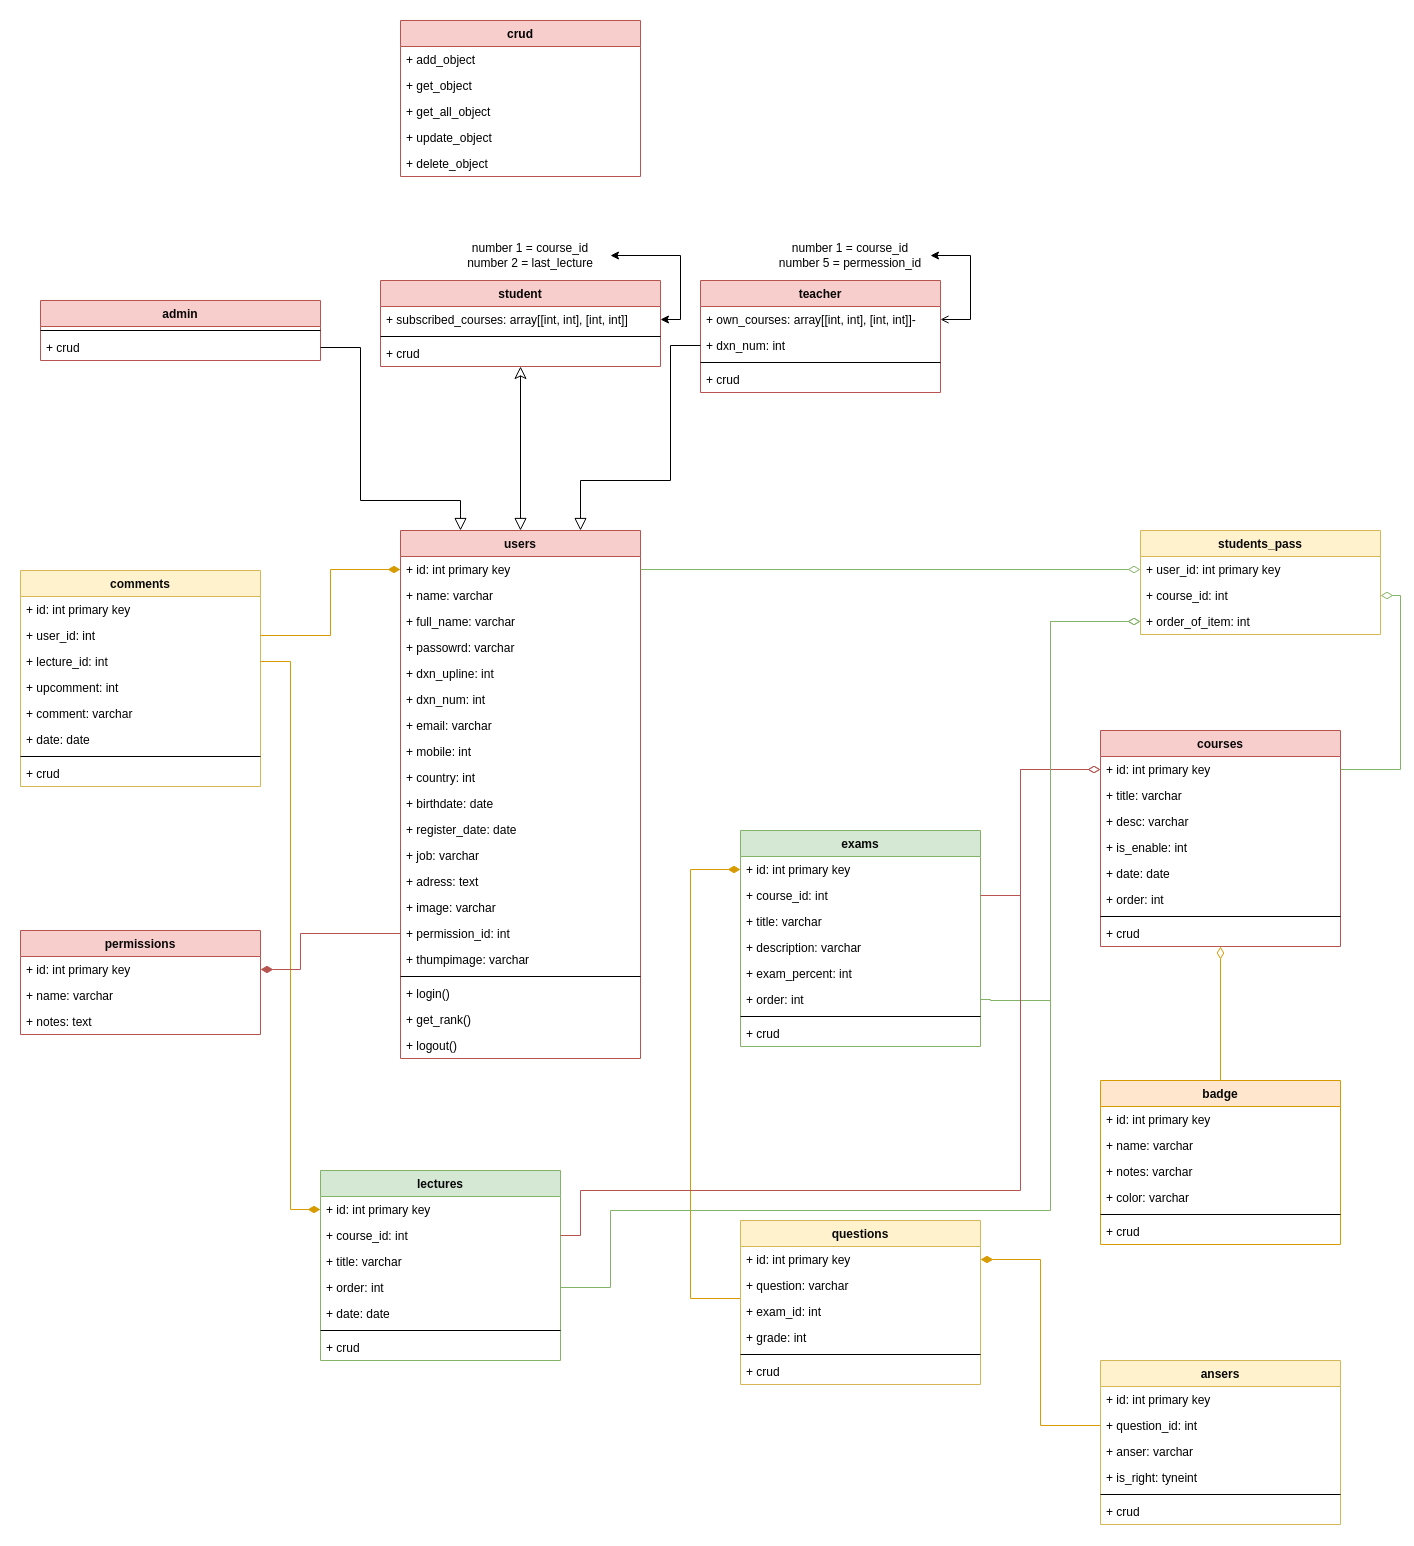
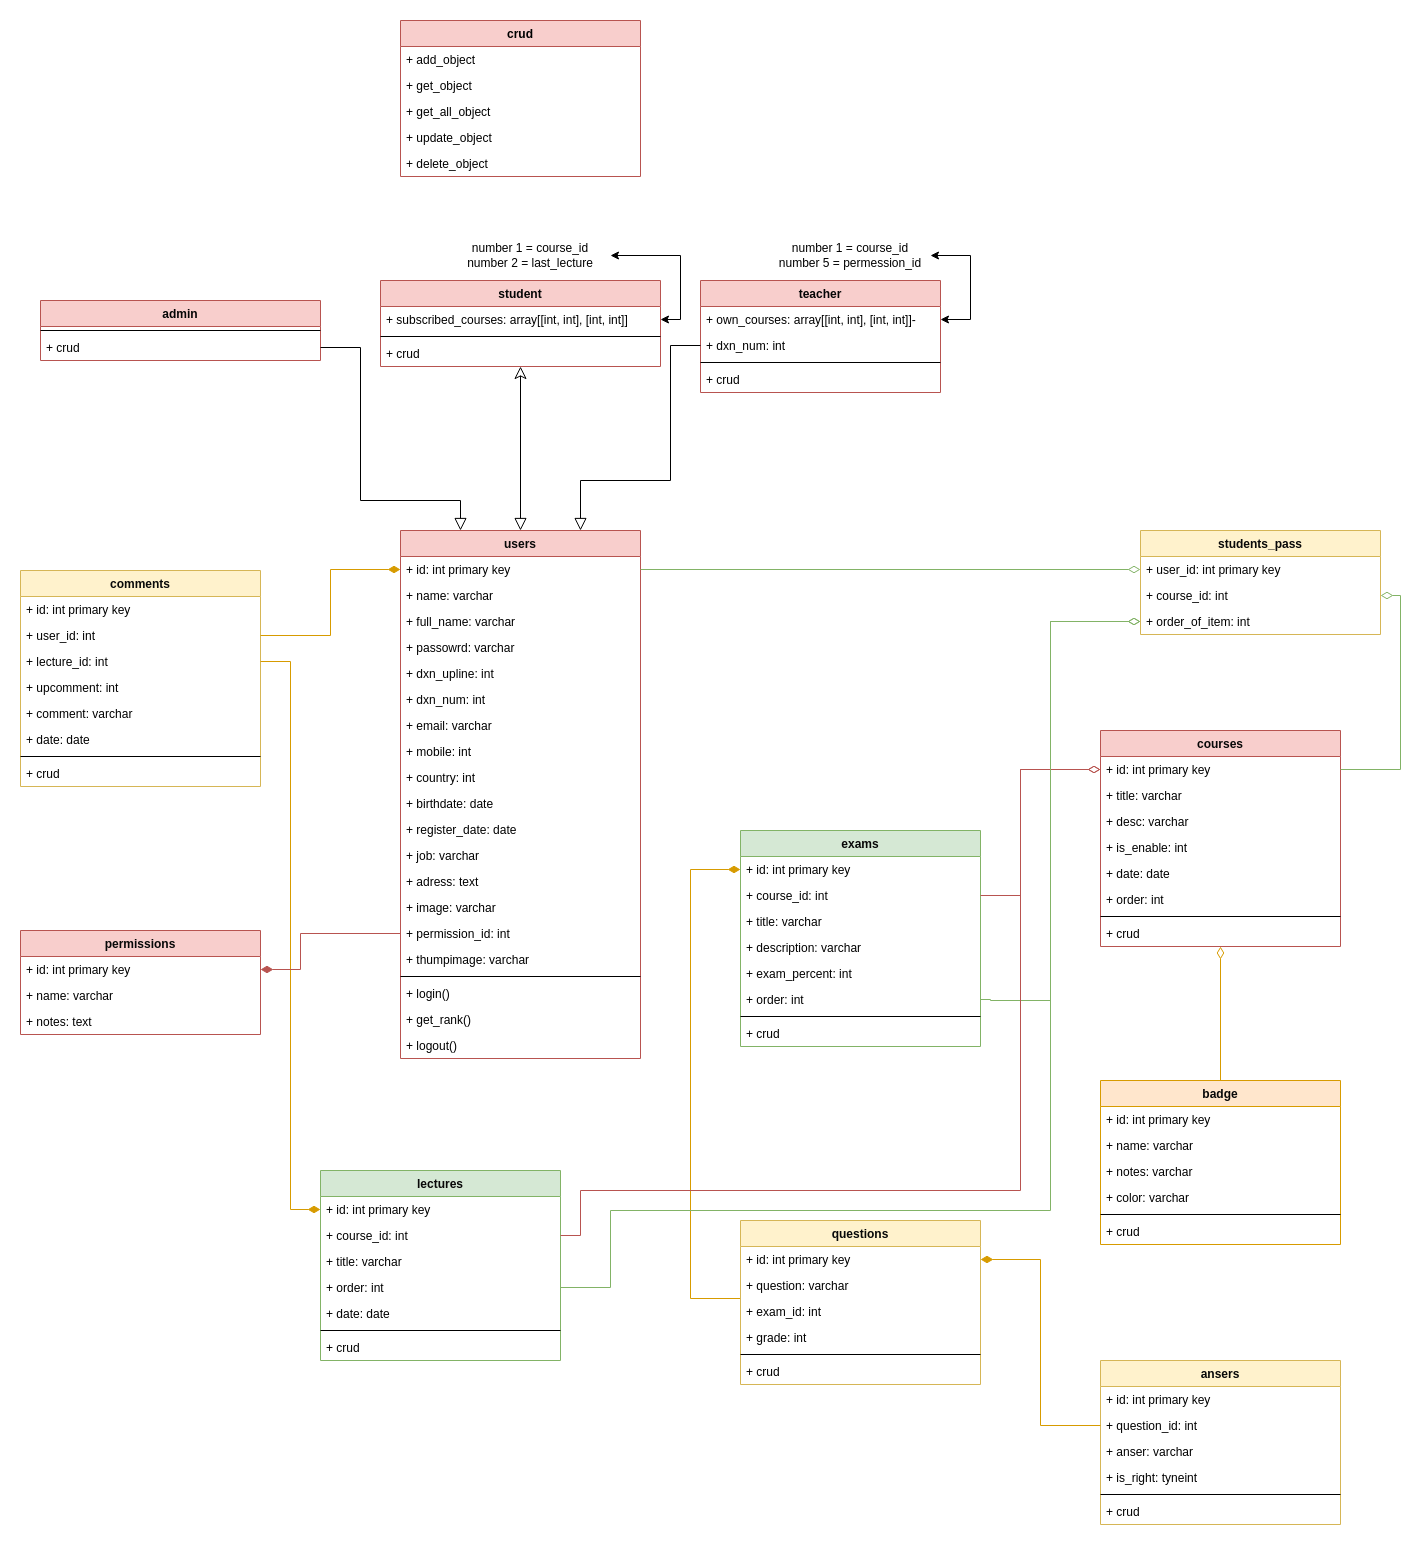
edge "number 1 = course_id number 5 = permession_id" -- "+ own_courses: array[[int, int], [int, int]]-": arrowhead open -> classic
